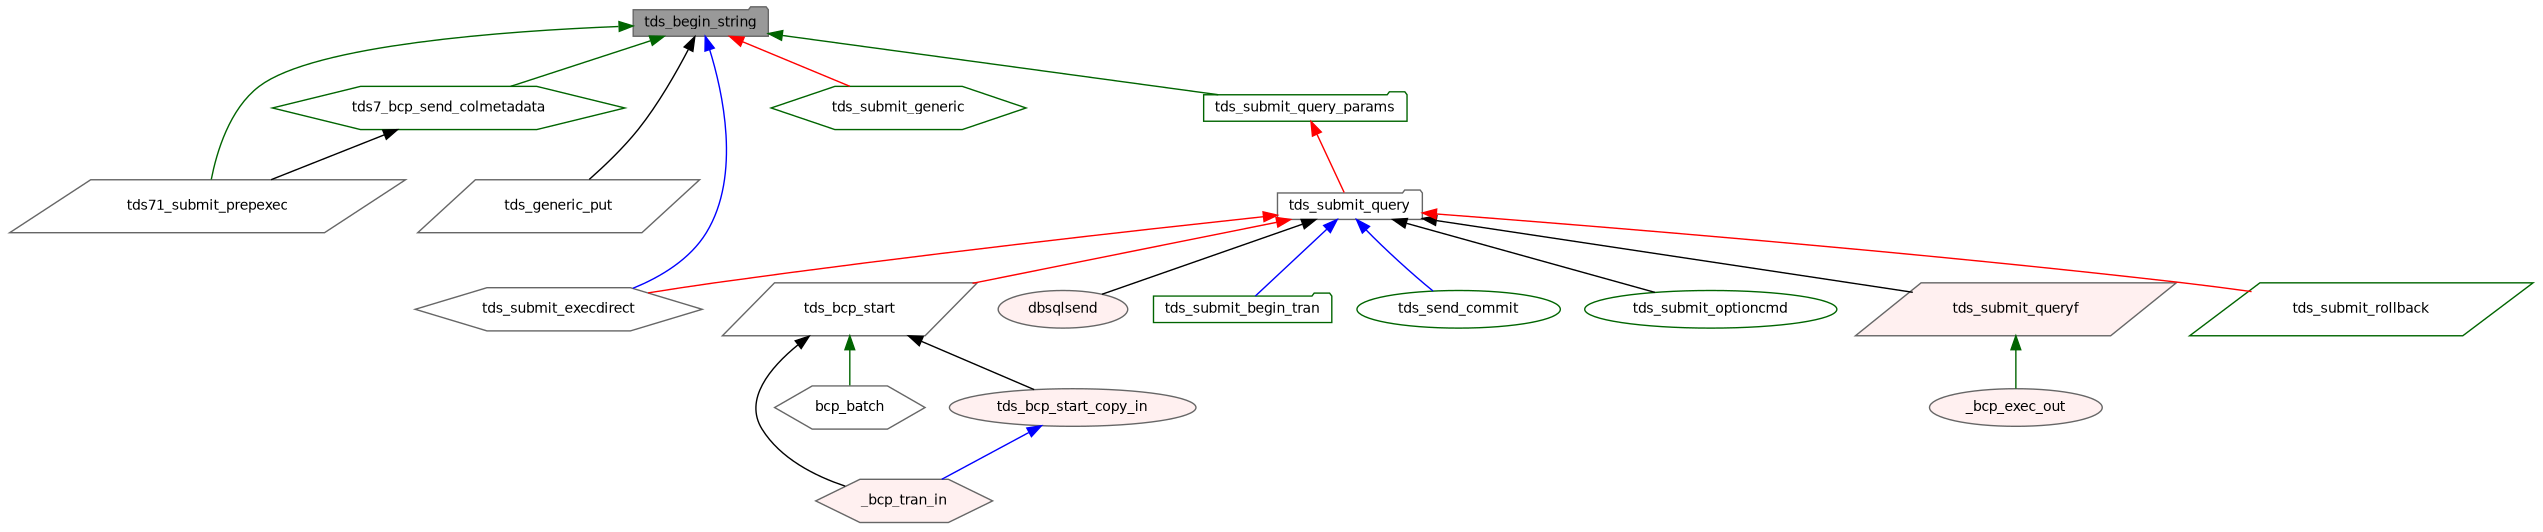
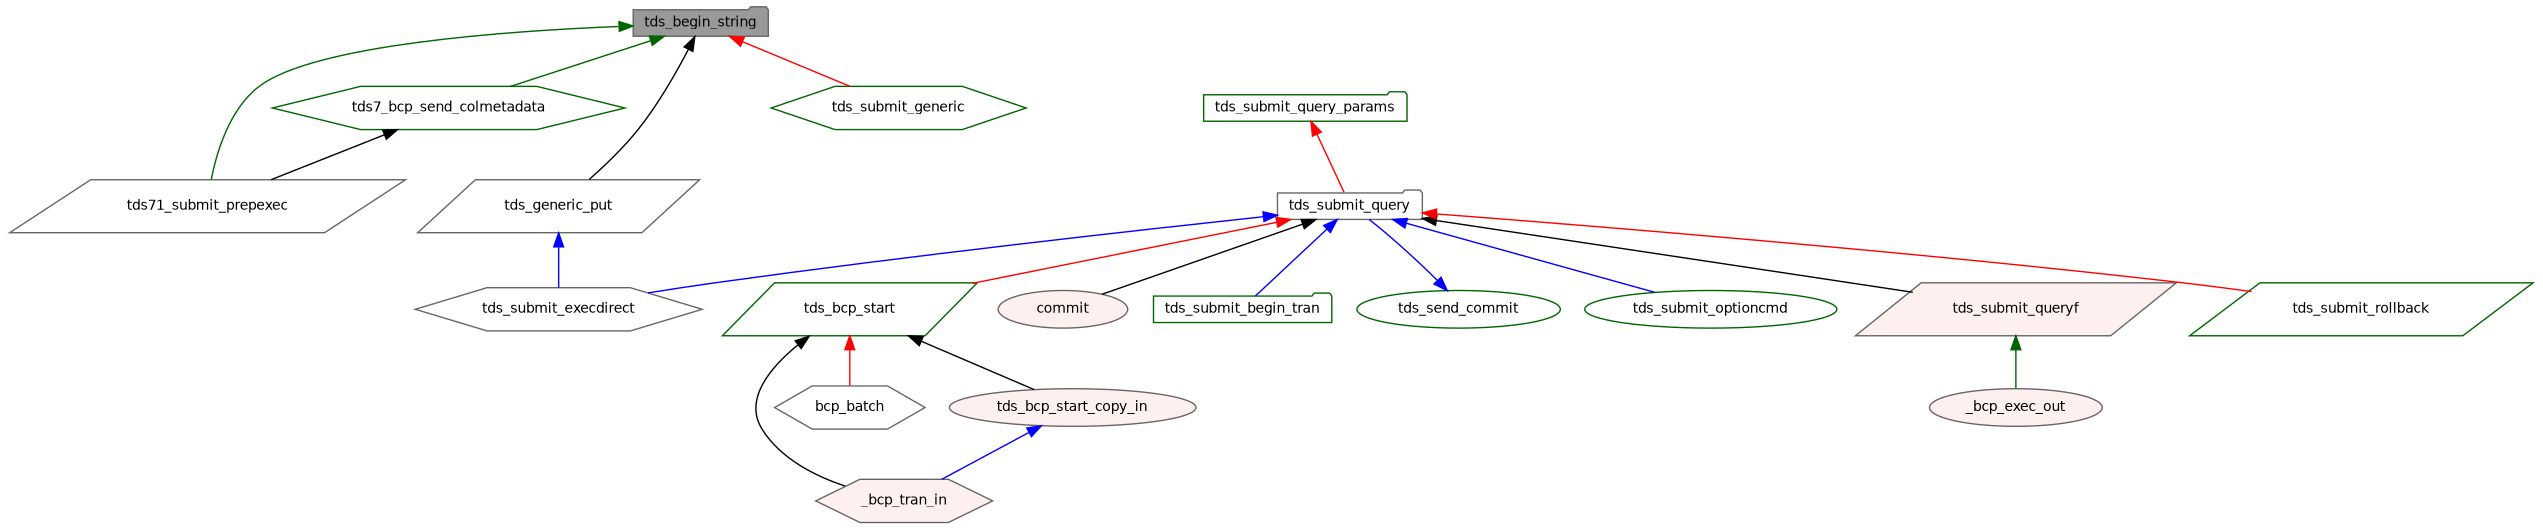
edge "tds_submit_query_params" -> "tds_begin_string": removed
edge "tds_submit_execdirect" -> "tds_begin_string": now "tds_submit_execdirect" -> "tds_generic_put"
edge "tds_submit_execdirect" -> "tds_submit_query": color red -> blue
edge "tds_submit_optioncmd" -> "tds_submit_query": color black -> blue
edge "tds_send_commit" -> "tds_submit_query": reversed
node "tds_bcp_start": color gray40 -> darkgreen
node "dbsqlsend": label "dbsqlsend" -> "commit"
edge "bcp_batch" -> "tds_bcp_start": color darkgreen -> red
